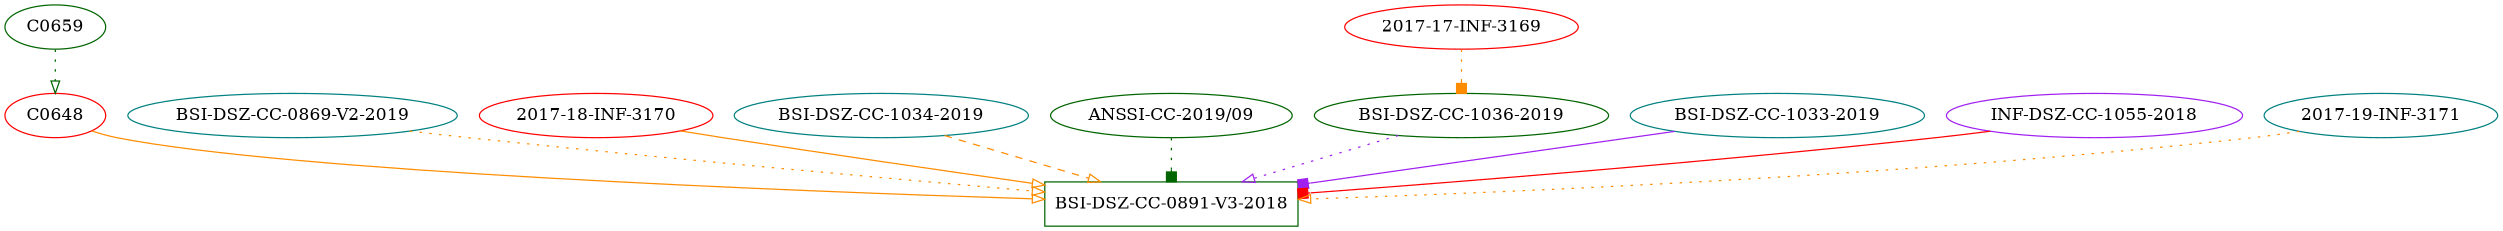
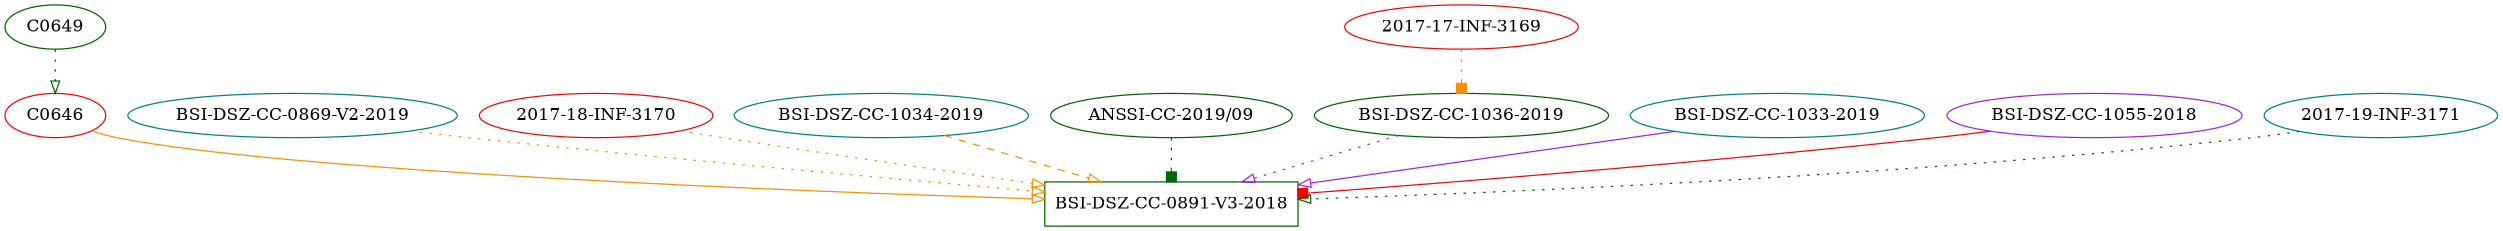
node "C0659": label "C0659" -> "C0649"
node "C0648": label "C0648" -> "C0646"
node "INF-DSZ-CC-1055-2018": label "INF-DSZ-CC-1055-2018" -> "BSI-DSZ-CC-1055-2018"
edge "BSI-DSZ-CC-1033-2019" -> "BSI-DSZ-CC-0891-V3-2018": arrowhead box -> onormal
edge "2017-18-INF-3170" -> "BSI-DSZ-CC-0891-V3-2018": style solid -> dotted
edge "2017-19-INF-3171" -> "BSI-DSZ-CC-0891-V3-2018": color darkorange -> darkgreen
